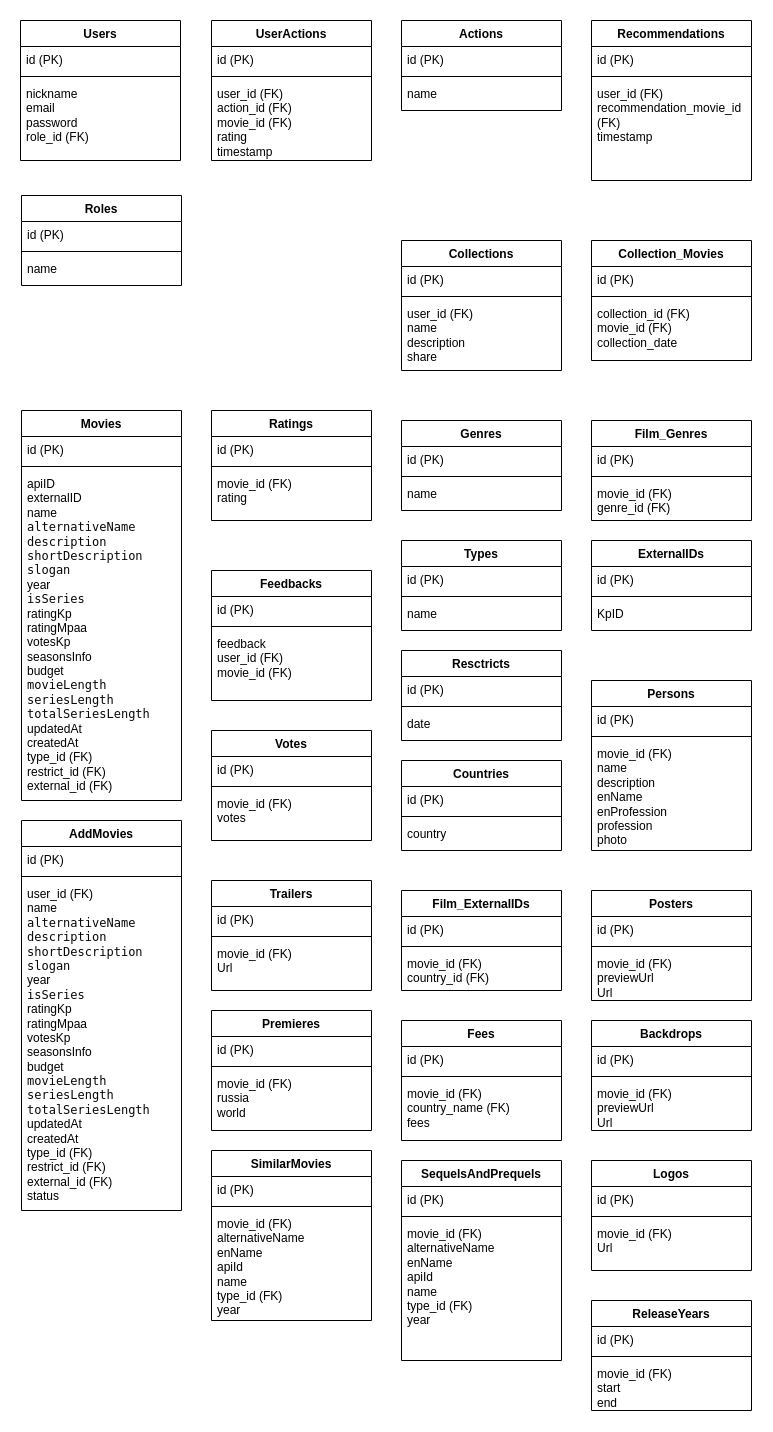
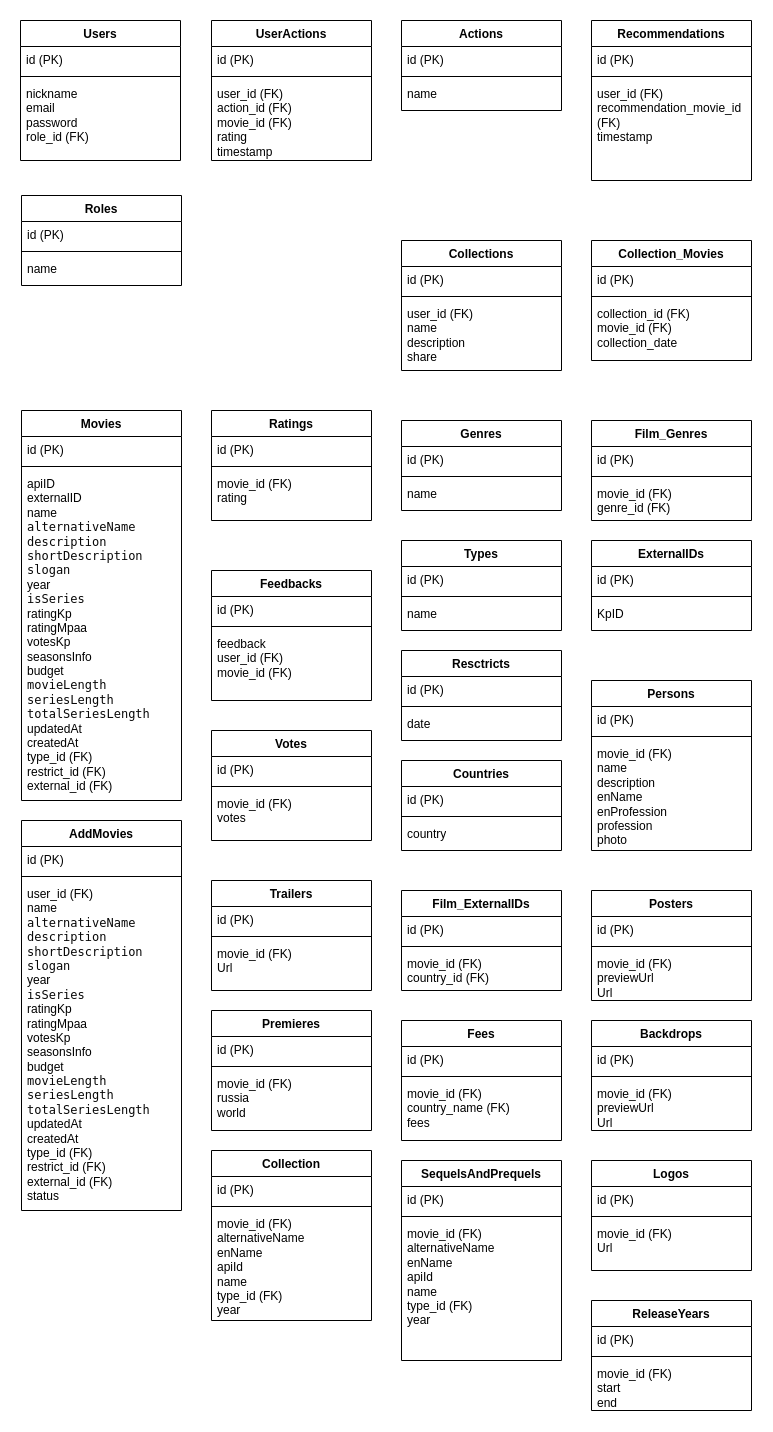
node "SimilarMovies": label "SimilarMovies" -> "Collection"
